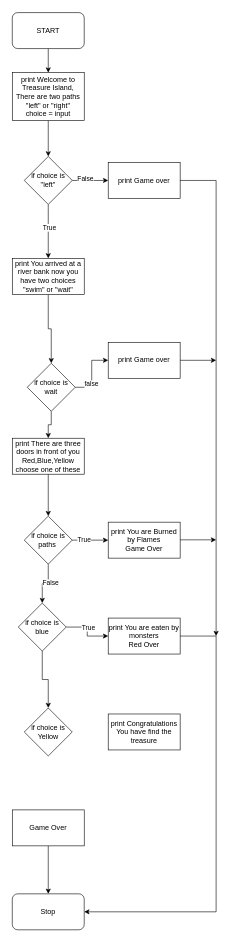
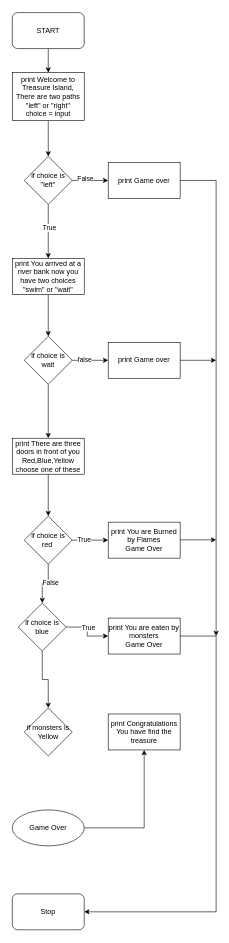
node "if choice is wait": moved (51, 387) -> (48, 360)
node "if choice is paths": label "if choice is paths" -> "if choice is red"
node "print You are eaten by monsters Red Over": label "print You are eaten by monsters Red Over" -> "print You are eaten by monsters Game Over"
node "if choice is Yellow": label "if choice is Yellow" -> "if monsters is Yellow"
node "Game Over": shape rectangle -> ellipse
edge "Game Over" -> "Stop": now "Game Over" -> "print Congratulations You have find the treasure"
